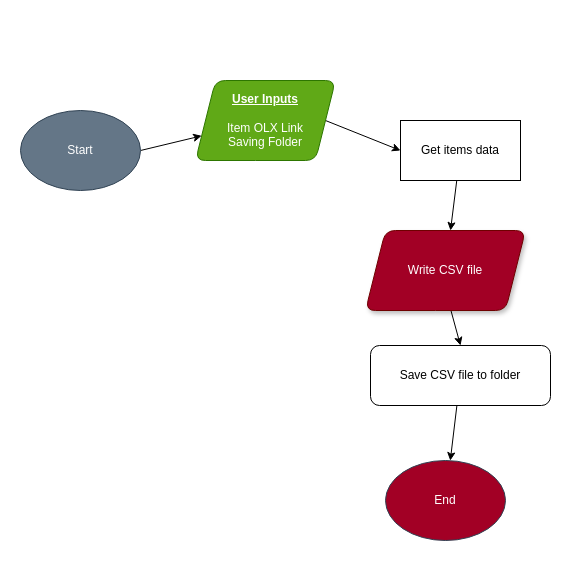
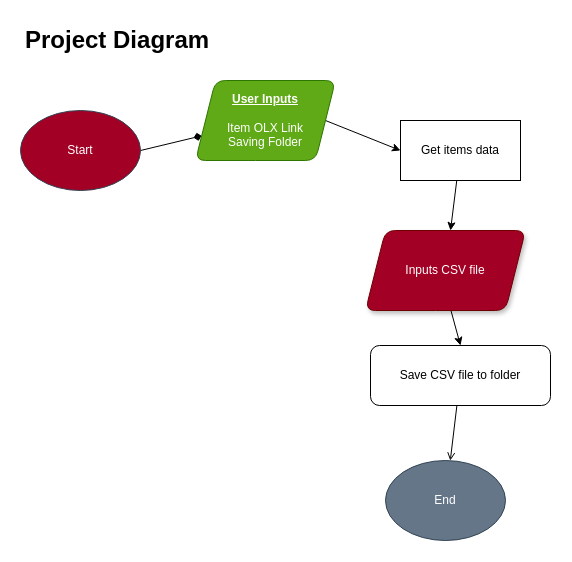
node "Project Diagram": added
edge "Start" -> "User Inputs Item OLX Link Saving Folder": arrowhead classic -> diamond
node "Start": fillcolor #647687 -> #a20025
node "Write CSV file": label "Write CSV file" -> "Inputs CSV file"
edge "Save CSV file to folder" -> "End": arrowhead classic -> open
node "End": fillcolor #a20025 -> #647687
